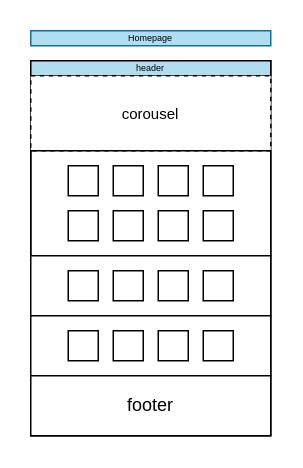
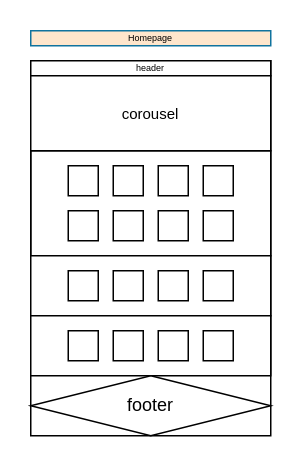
node "Homepage": fillcolor #b1ddf0 -> #ffe6cc
node "header": fillcolor #b1ddf0 -> #ffffff
node "corousel": style dashed -> solid
node "footer": shape rectangle -> diamond
